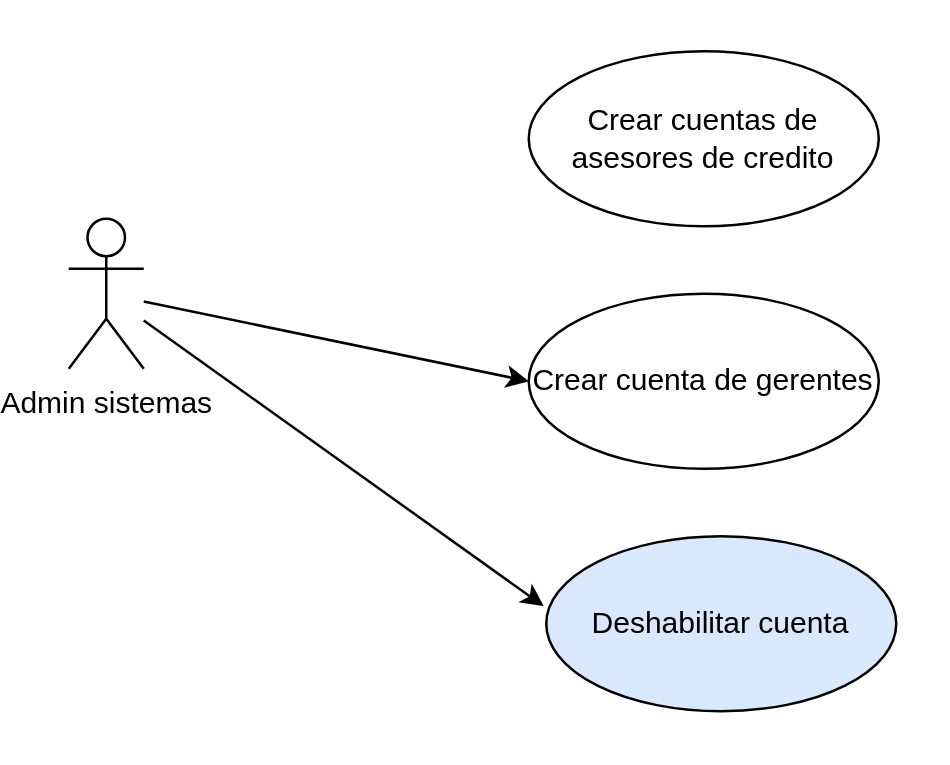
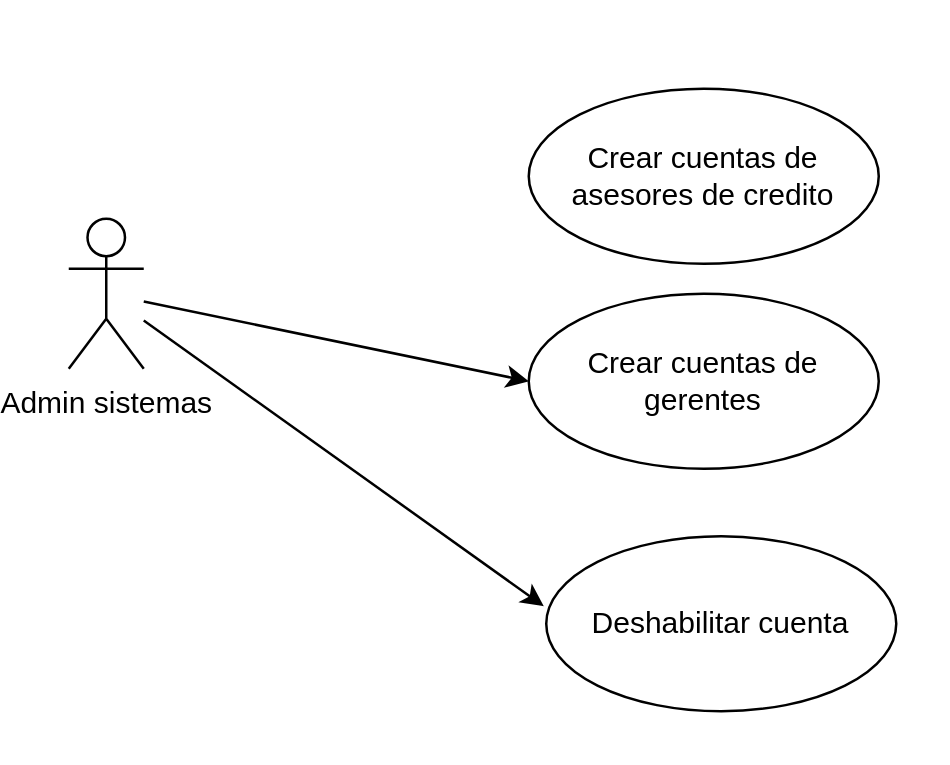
node "Crear cuentas de asesores de credito": moved (704, 139) -> (704, 176)
node "Crear cuenta de gerentes": label "Crear cuenta de gerentes" -> "Crear cuentas de gerentes"
node "Deshabilitar cuenta": fillcolor #dae8fc -> #ffffff
